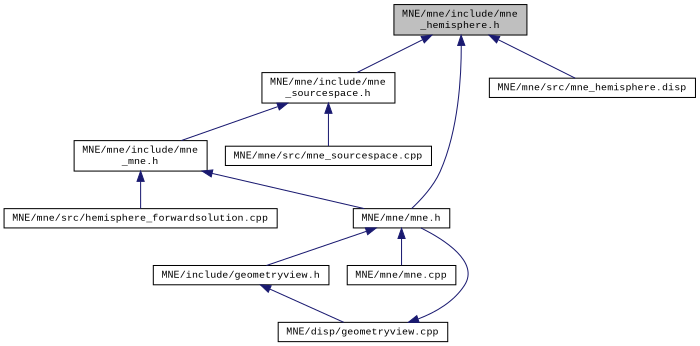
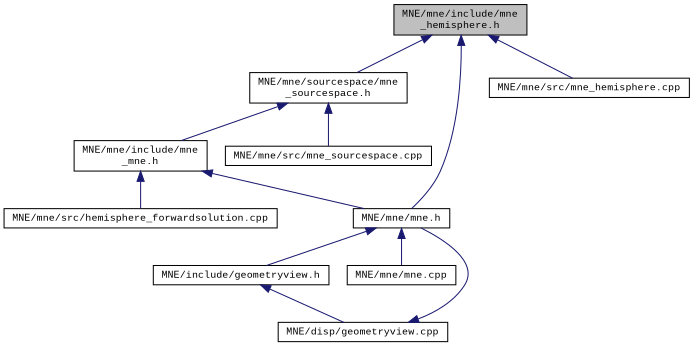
node "MNE/mne/include/mne _sourcespace.h": label "MNE/mne/include/mne _sourcespace.h" -> "MNE/mne/sourcespace/mne _sourcespace.h"
node "MNE/mne/src/mne_hemisphere.disp": label "MNE/mne/src/mne_hemisphere.disp" -> "MNE/mne/src/mne_hemisphere.cpp"
